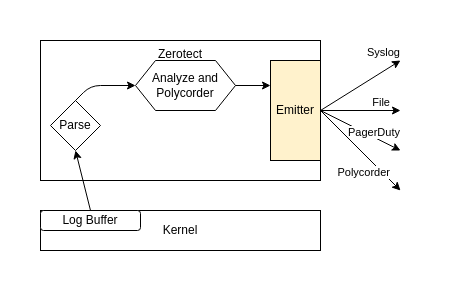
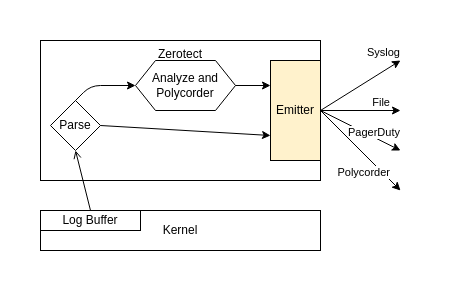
edge "Parse" -> "Emitter": added
edge "Log Buffer" -> "Parse": arrowhead classic -> open
node "Log Buffer": shape rounded rectangle -> rectangle
